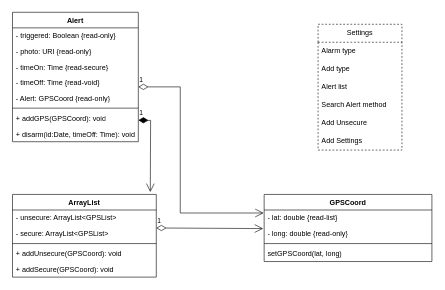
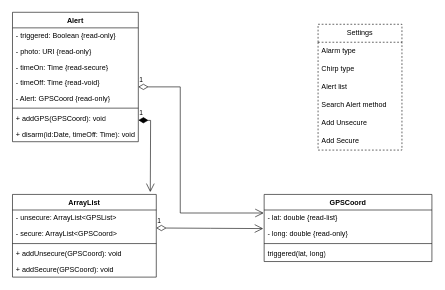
node "Add type": label "Add type" -> "Chirp type"
node "Add Settings": label "Add Settings" -> "Add Secure"
node "- secure: ArrayList<GPSList>": label "- secure: ArrayList<GPSList>" -> "- secure: ArrayList<GPSCoord>"
node "setGPSCoord(lat, long)": label "setGPSCoord(lat, long)" -> "triggered(lat, long)"
